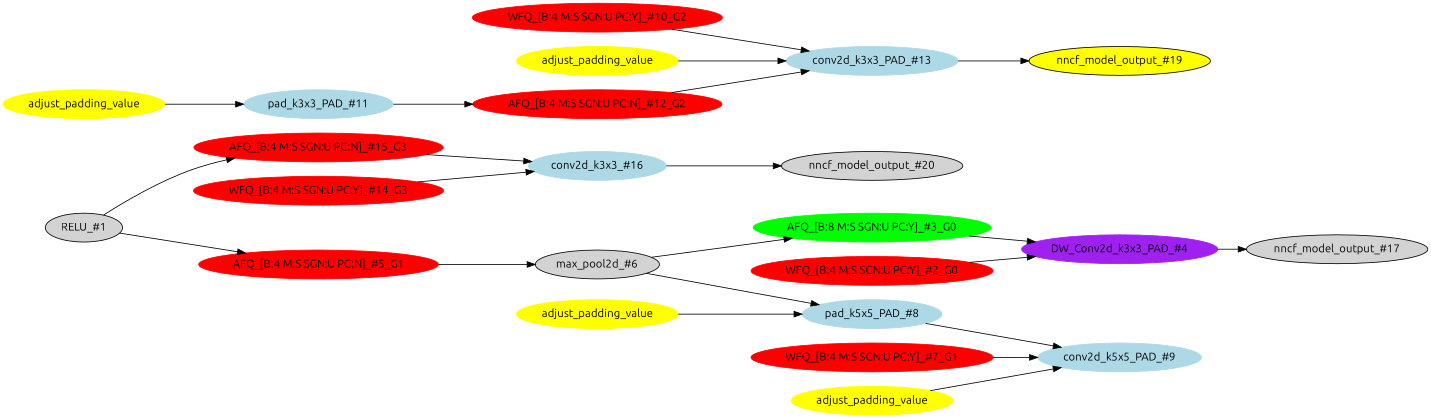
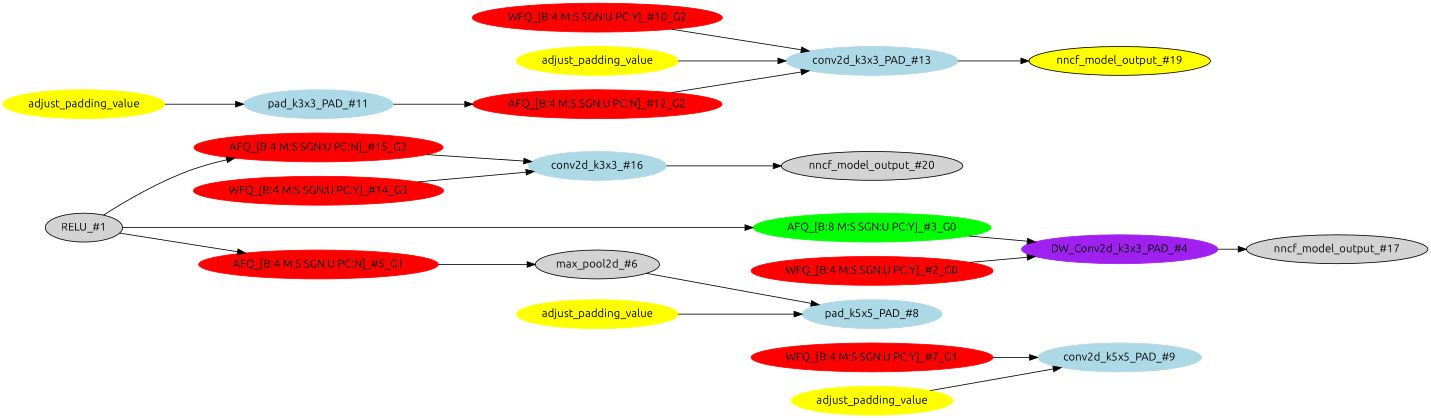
edge "max_pool2d_#6" -> "AFQ_[B:8 M:S SGN:U PC:Y]_#3_G0": now "RELU_#1" -> "AFQ_[B:8 M:S SGN:U PC:Y]_#3_G0"
edge "pad_k5x5_PAD_#8" -> "conv2d_k5x5_PAD_#9": removed
